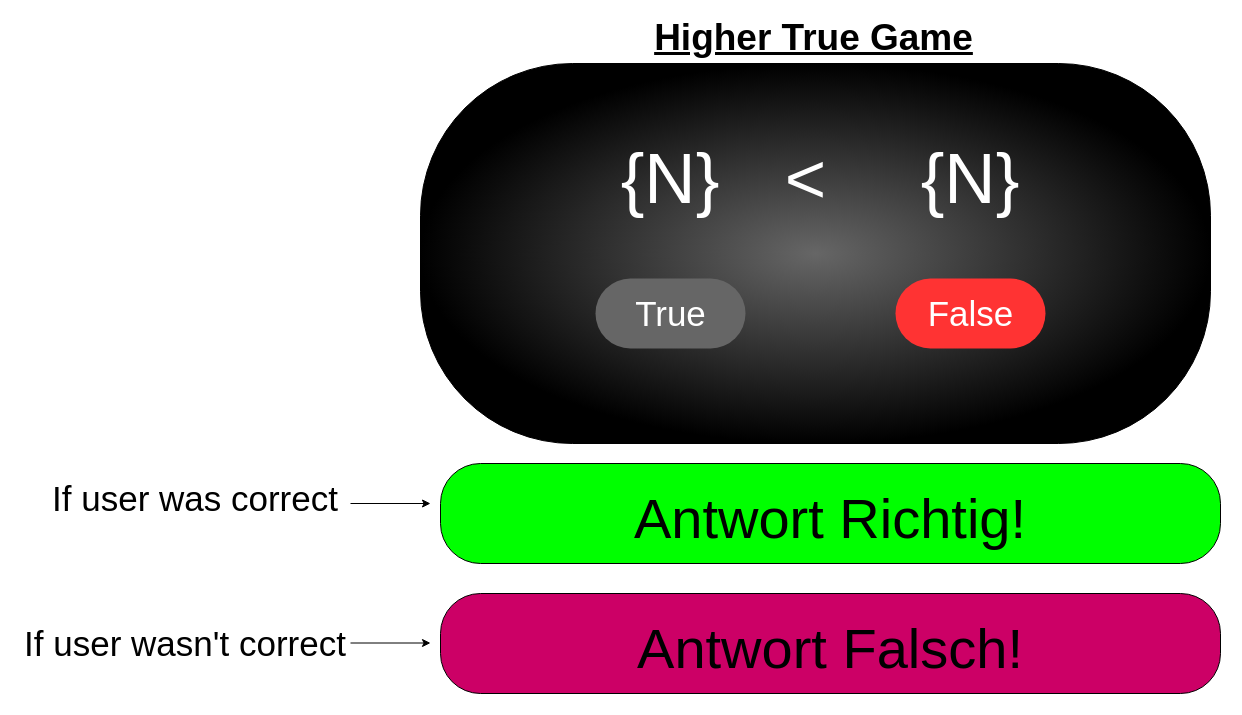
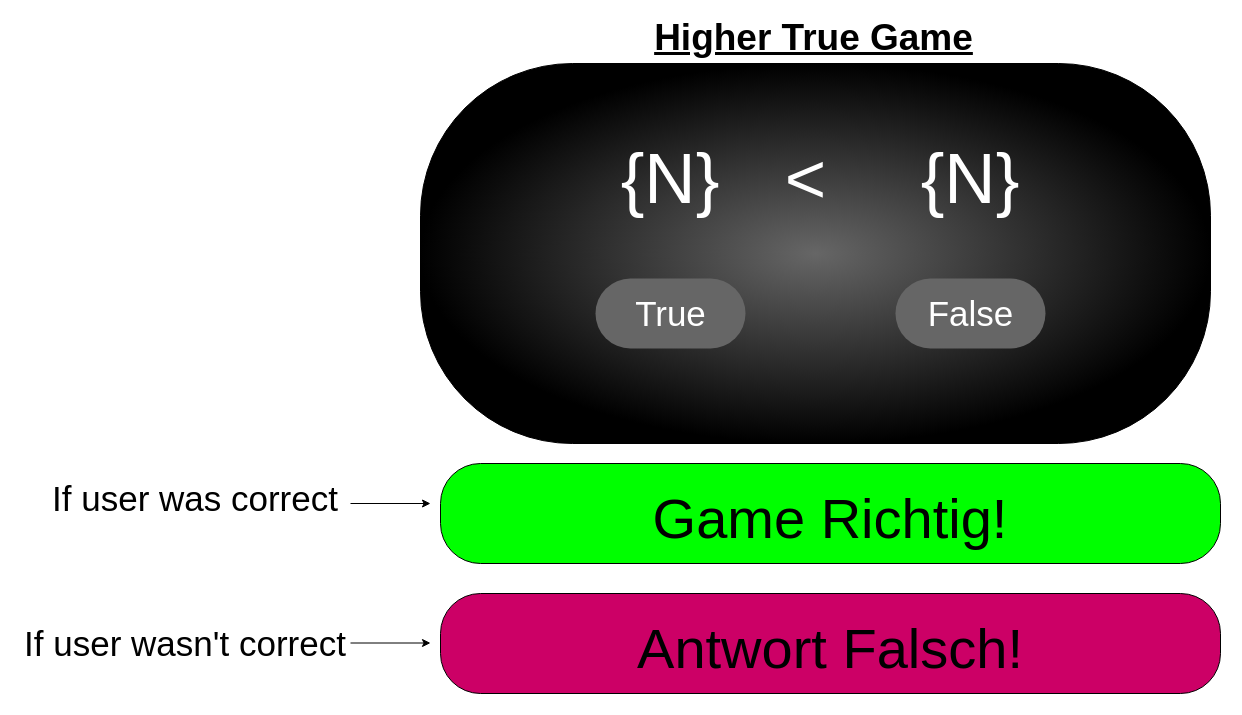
node "False": fillcolor #ff3333 -> #666666
node "Antwort Richtig!": label "Antwort Richtig!" -> "Game Richtig!"
